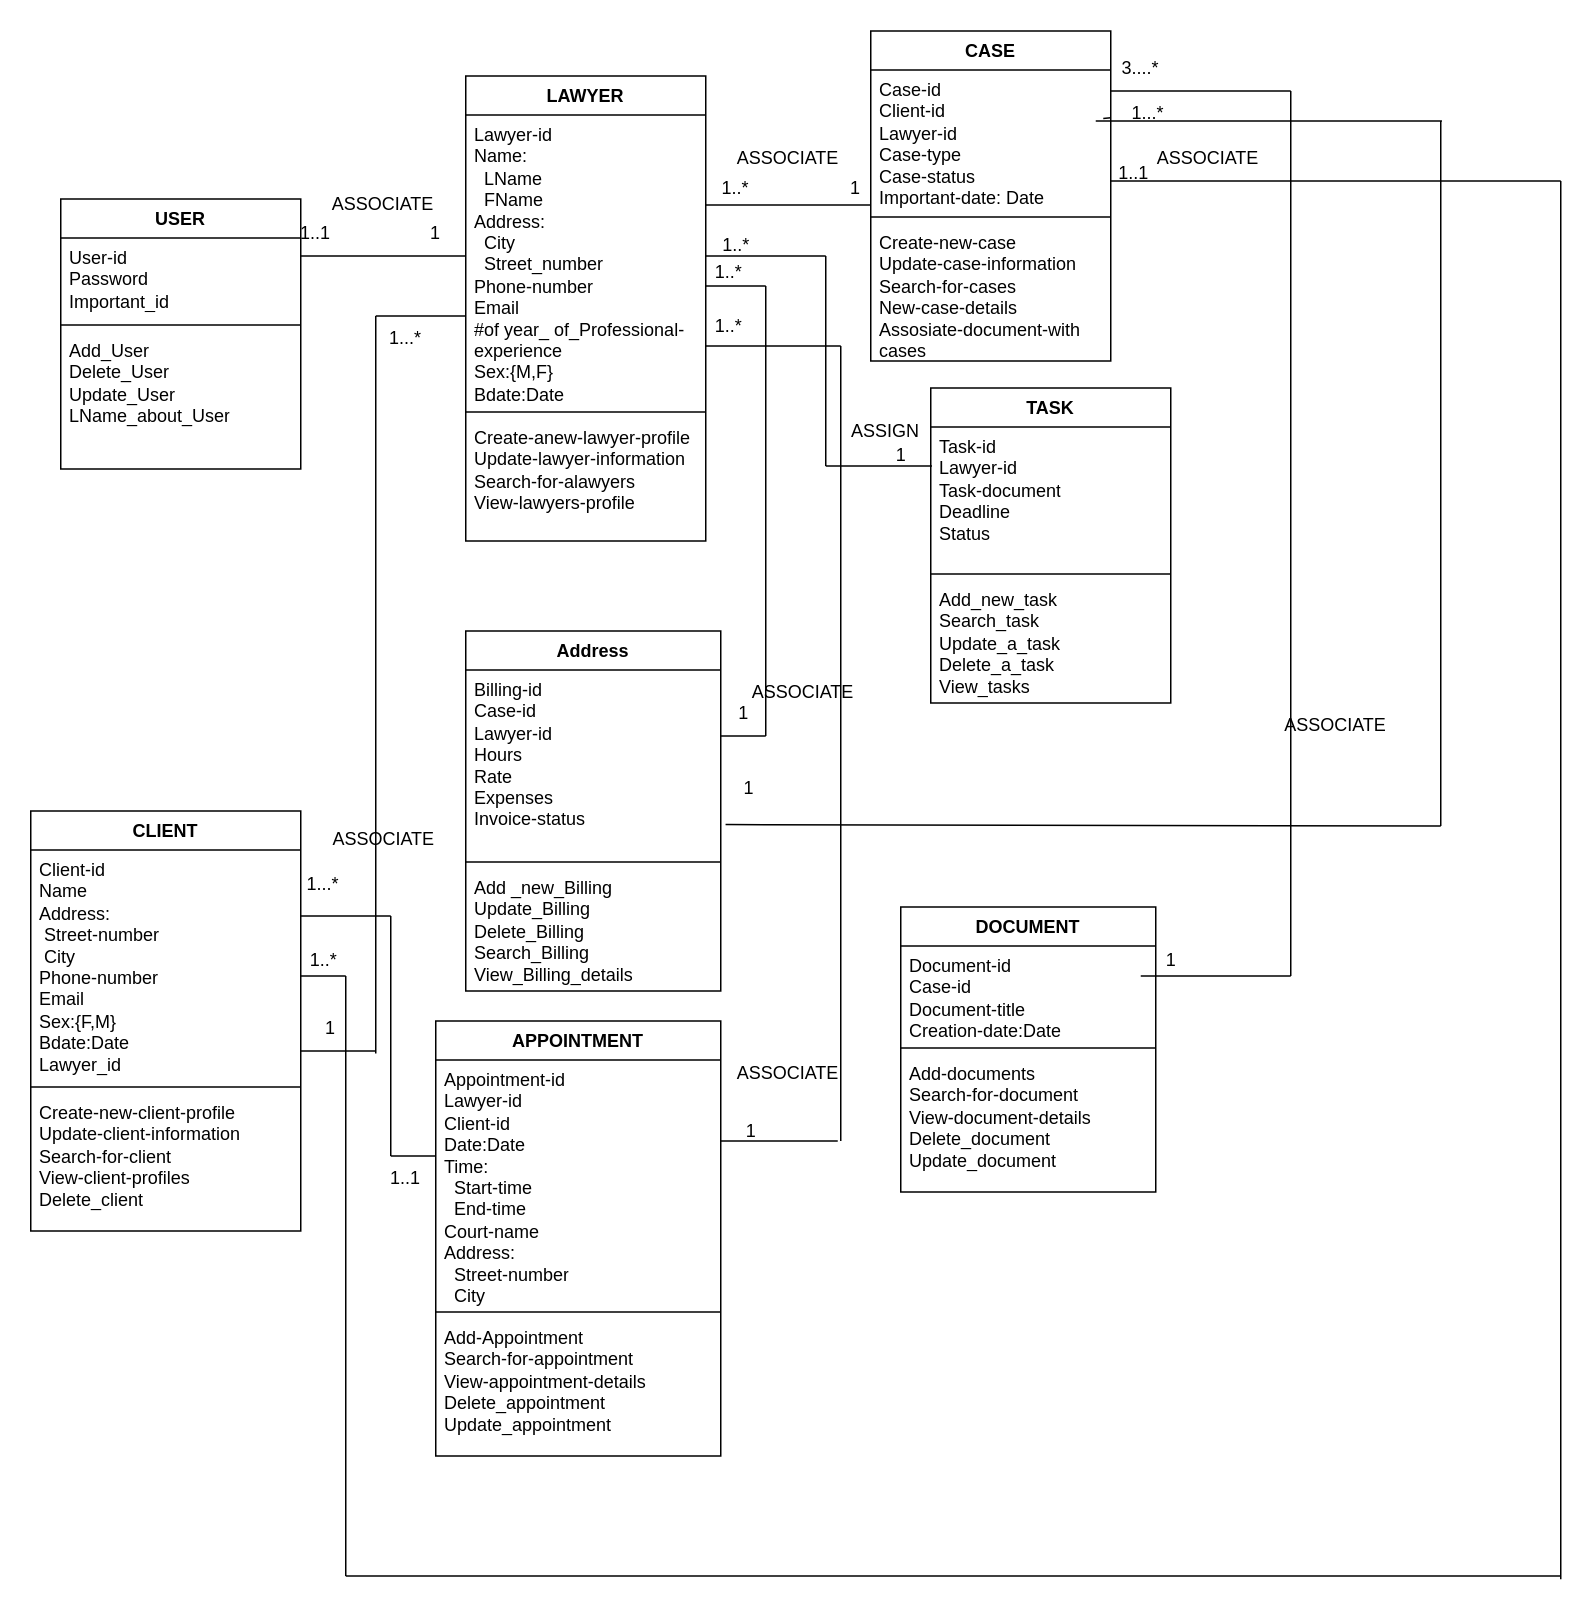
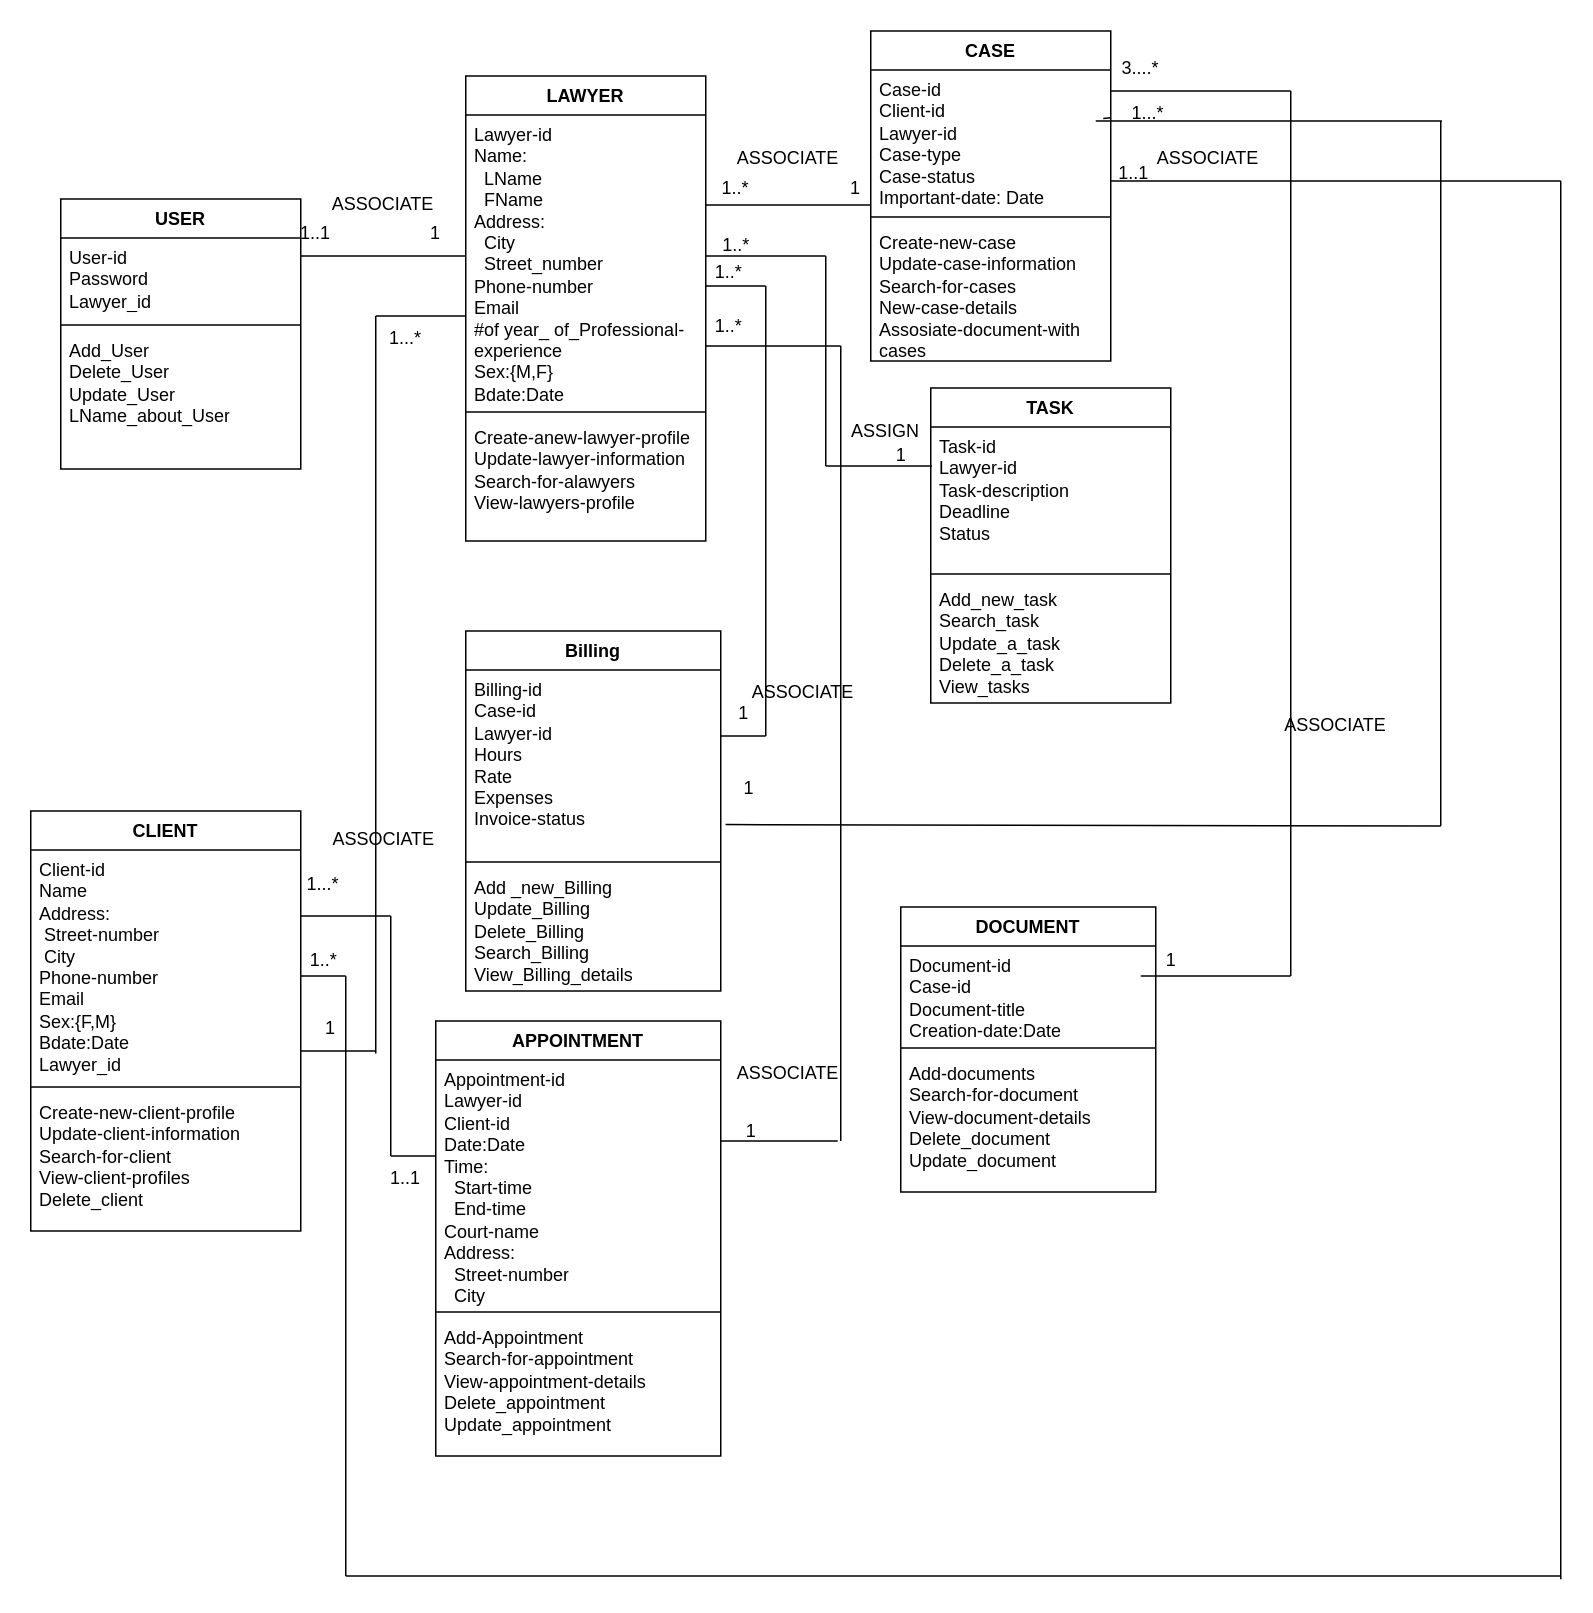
node "User-id Password Important_id": label "User-id Password Important_id" -> "User-id Password Lawyer_id"
node "Task-id Lawyer-id Task-document Deadline Status": label "Task-id Lawyer-id Task-document Deadline Status" -> "Task-id Lawyer-id Task-description Deadline Status"
node "Address": label "Address" -> "Billing"
